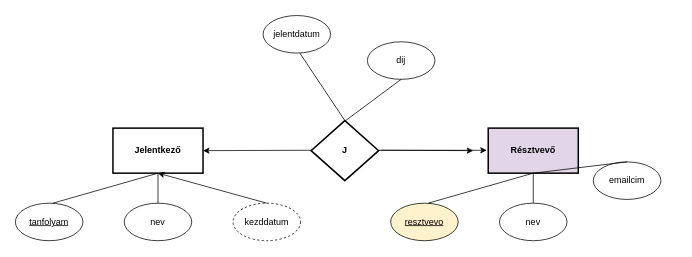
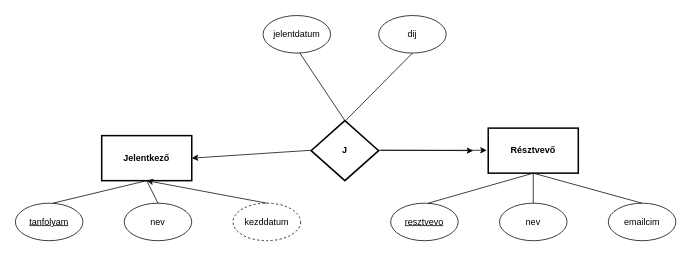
node "dij": moved (401, 60) -> (412, 34)
node "Jelentkező": moved (158, 150) -> (147, 158)
node "Résztvevő": fillcolor #e1d5e7 -> #ffffff
node "emailcim": moved (627, 180) -> (642, 222)
node "resztvevo": fillcolor #fff2cc -> #ffffff
